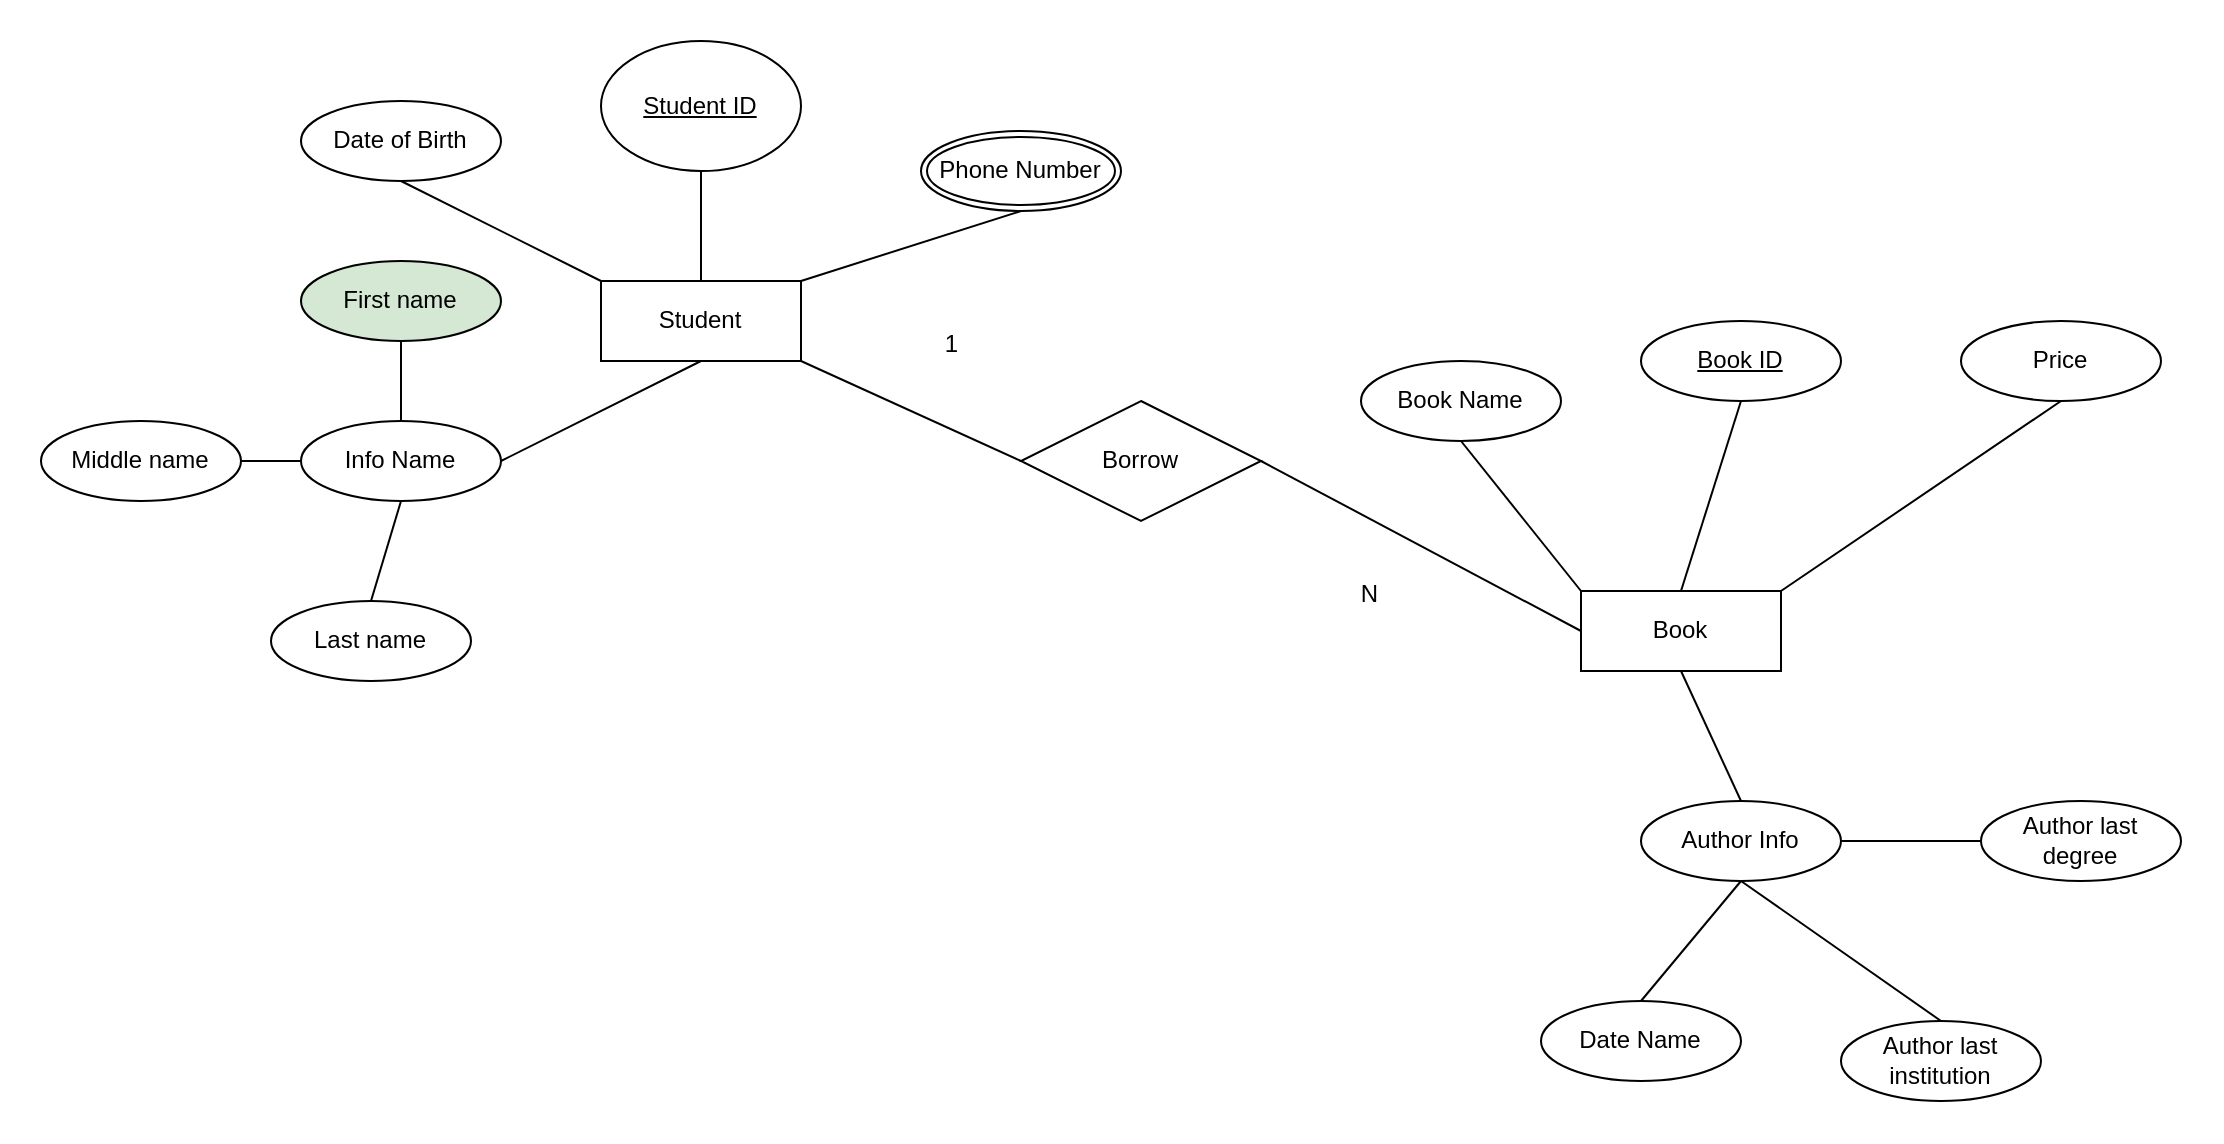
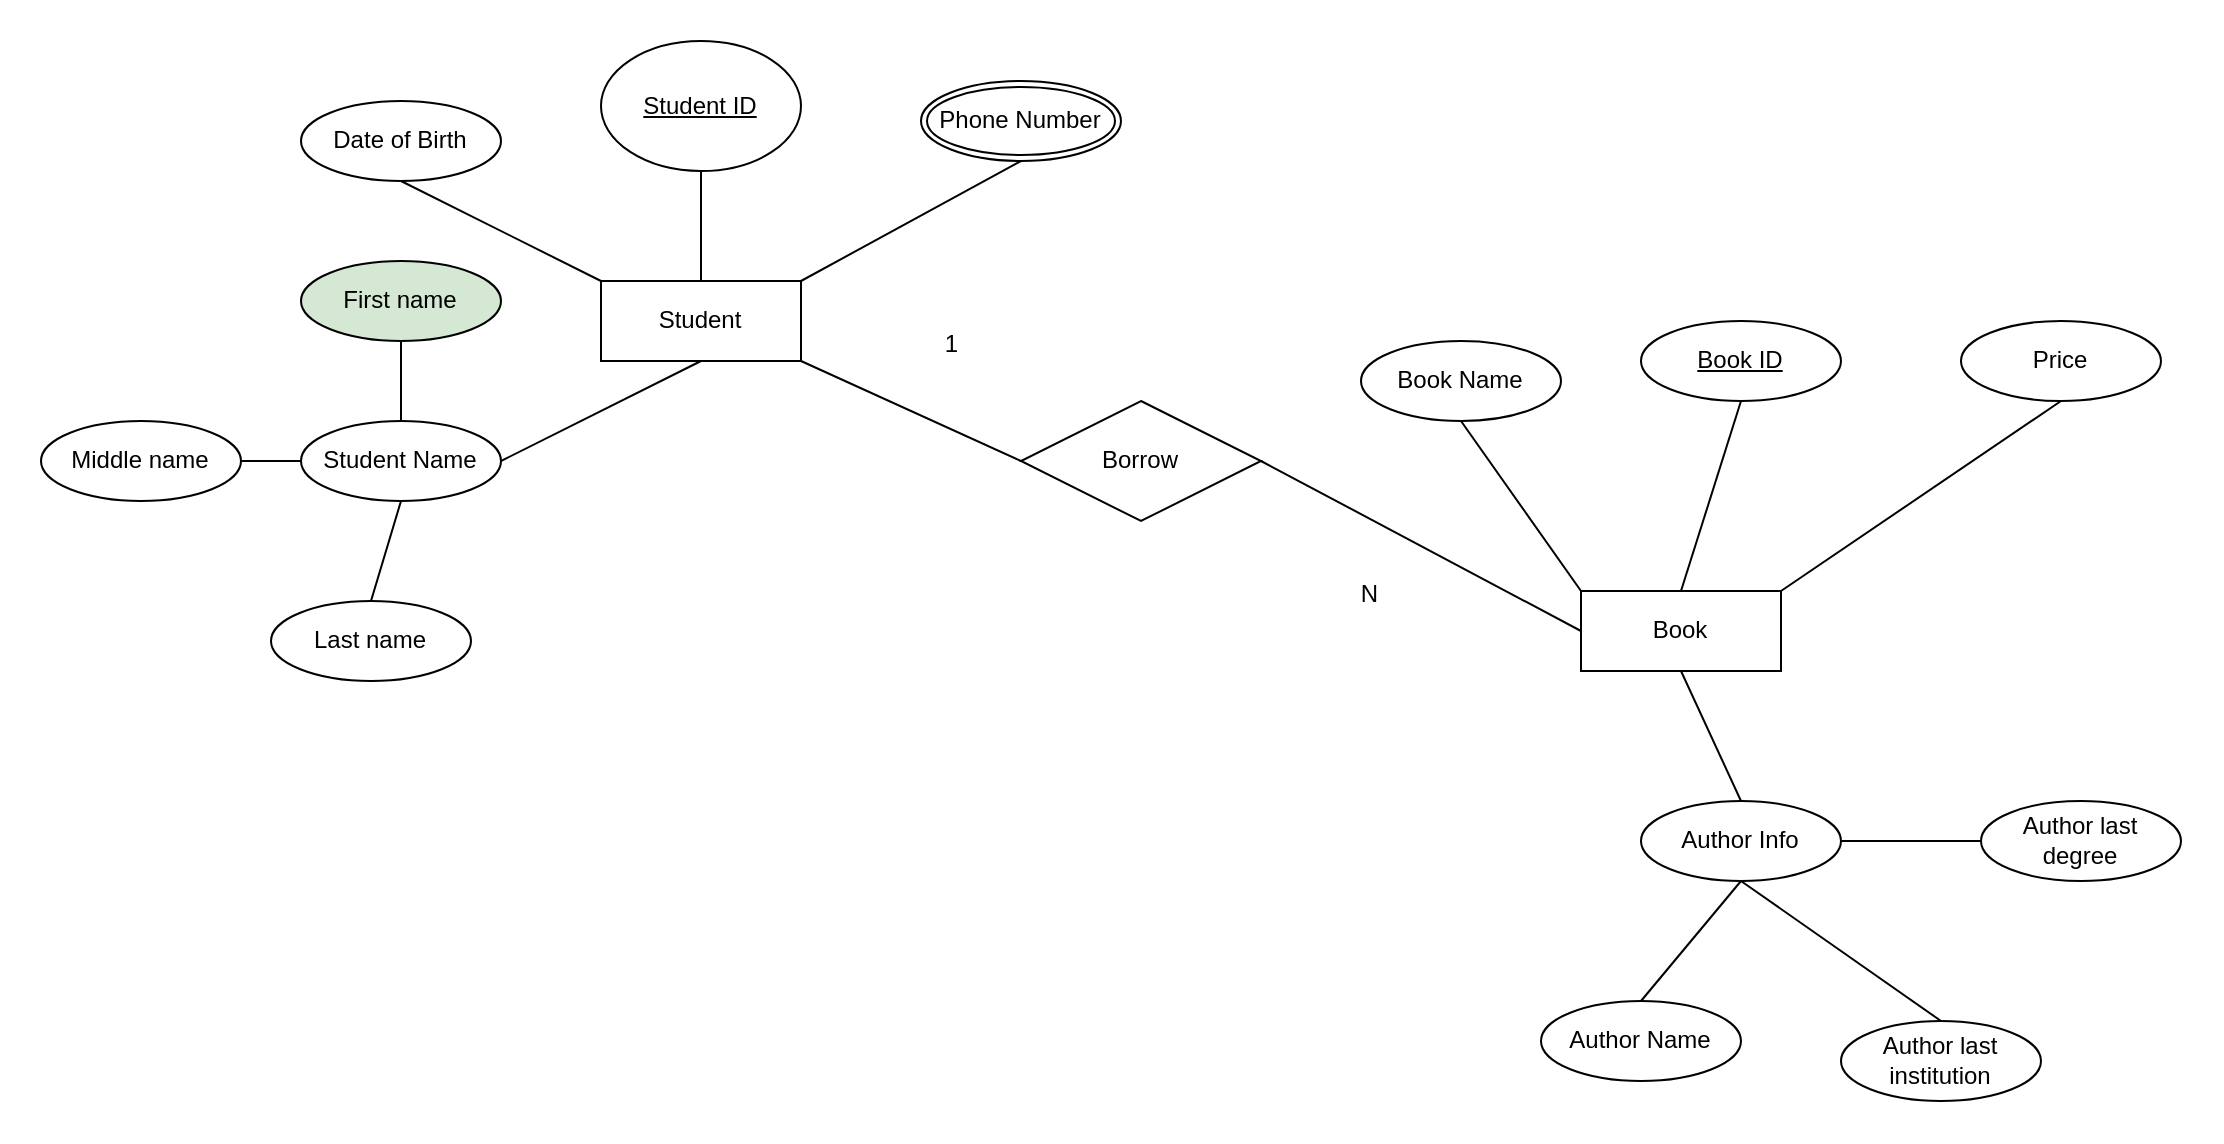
node "Phone Number": moved (1021, 171) -> (1021, 121)
node "Book Name": moved (1461, 401) -> (1461, 381)
node "Info Name": label "Info Name" -> "Student Name"
node "Date Name": label "Date Name" -> "Author Name"
